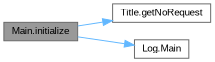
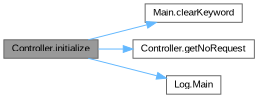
node "Title.getNoRequest": label "Title.getNoRequest" -> "Controller.getNoRequest"
node "Main.clearKeyword": added
node "Main.initialize": label "Main.initialize" -> "Controller.initialize"
